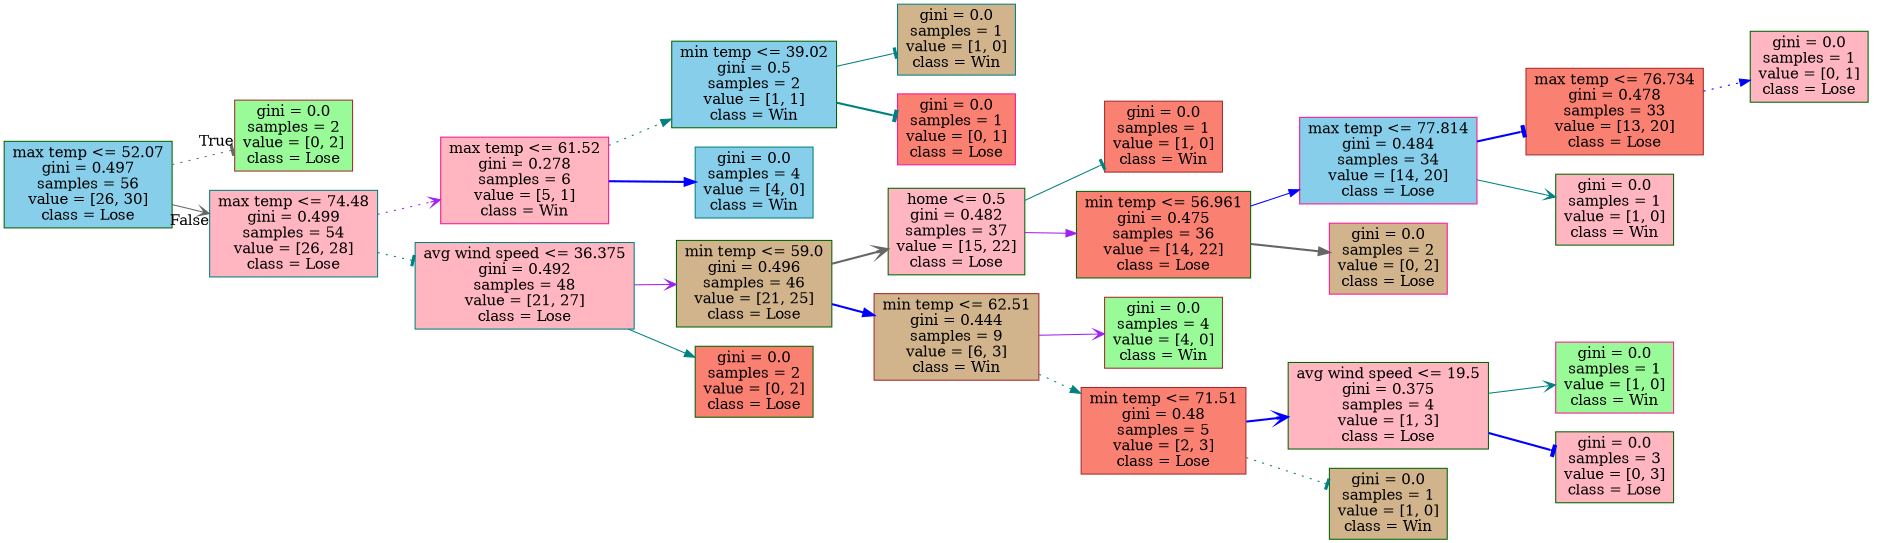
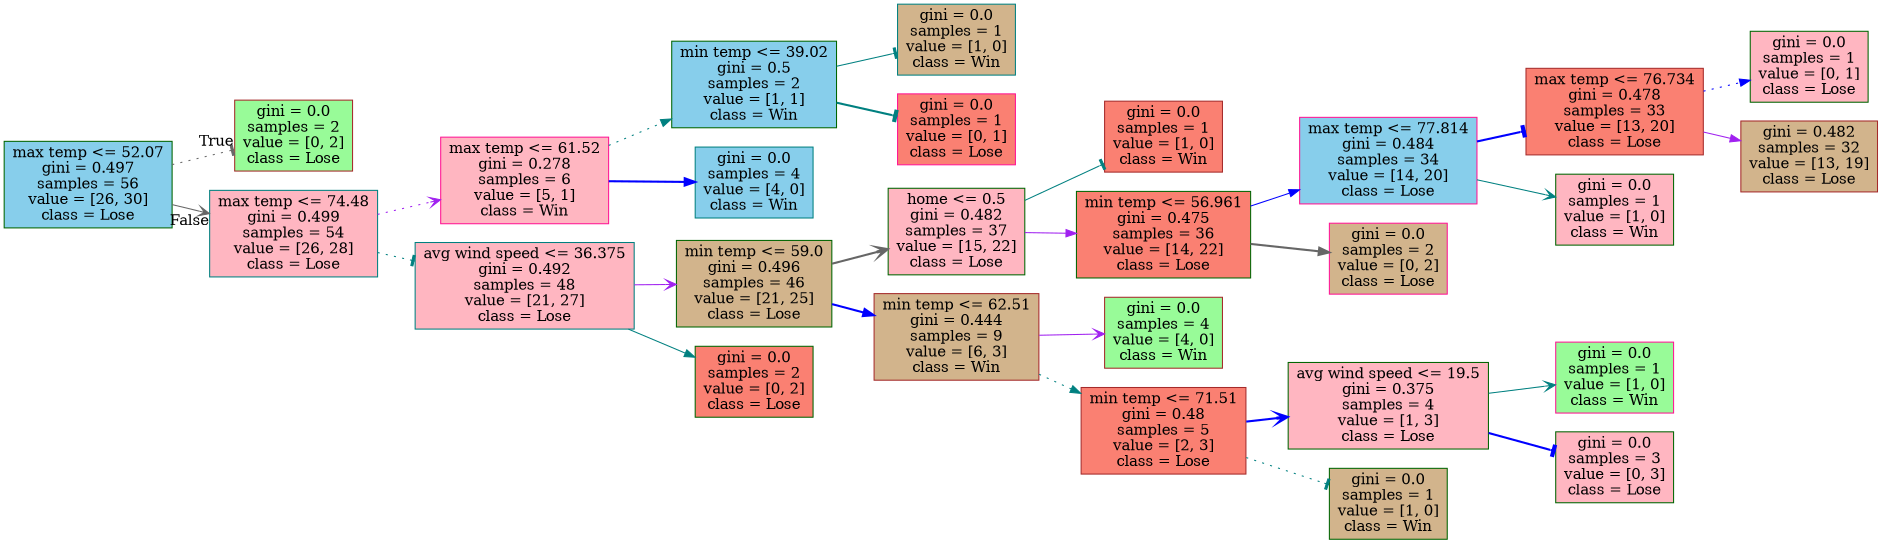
node "gini = 0.482 samples = 32 value = [13, 19] class = Lose": added
